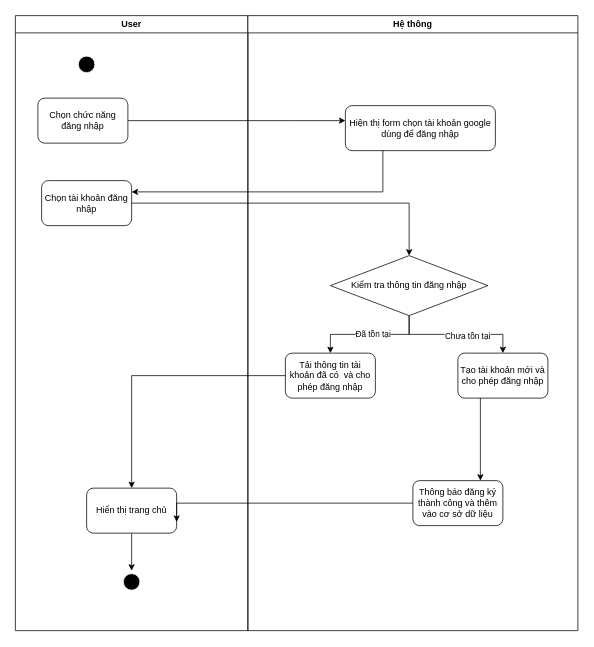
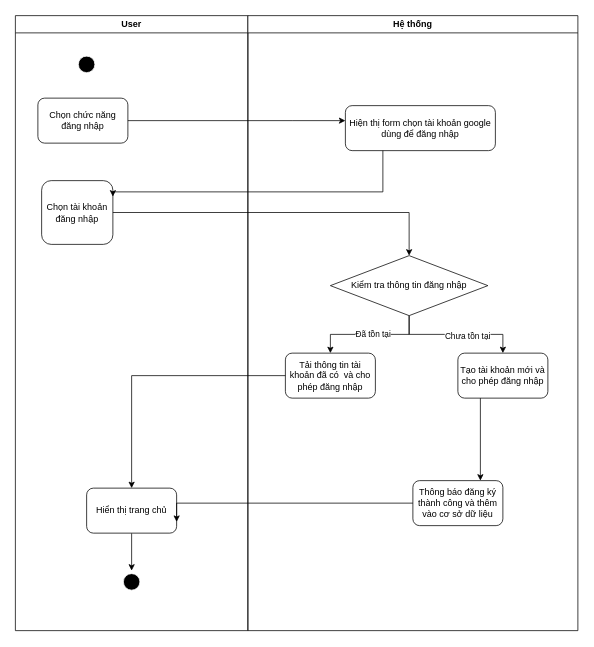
node "Hệ thông": label "Hệ thông" -> "Hệ thống"
node "Chọn tài khoản đăng nhập": size 90x45 -> 71x64
